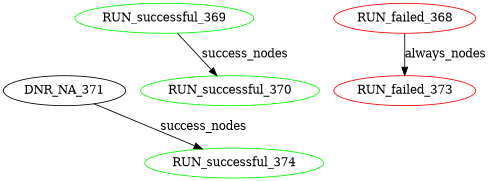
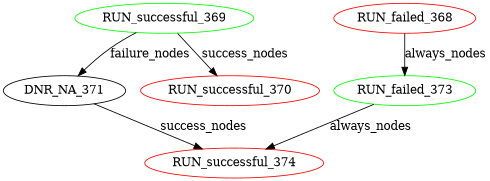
edge "RUN_successful_369" -> "DNR_NA_371": added, label "failure_nodes"
node "RUN_successful_370": color green -> red
node "RUN_failed_373": color red -> green
edge "RUN_failed_373" -> "RUN_successful_374": added, label "always_nodes"
node "RUN_successful_374": color green -> red
